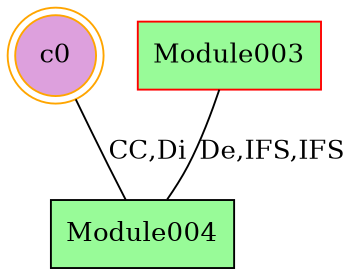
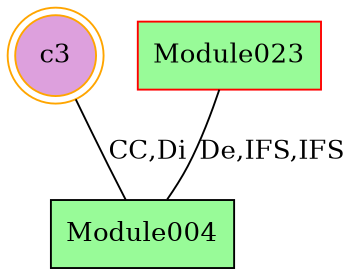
node "c0": label "c0" -> "c3"
node "Module003": label "Module003" -> "Module023"
